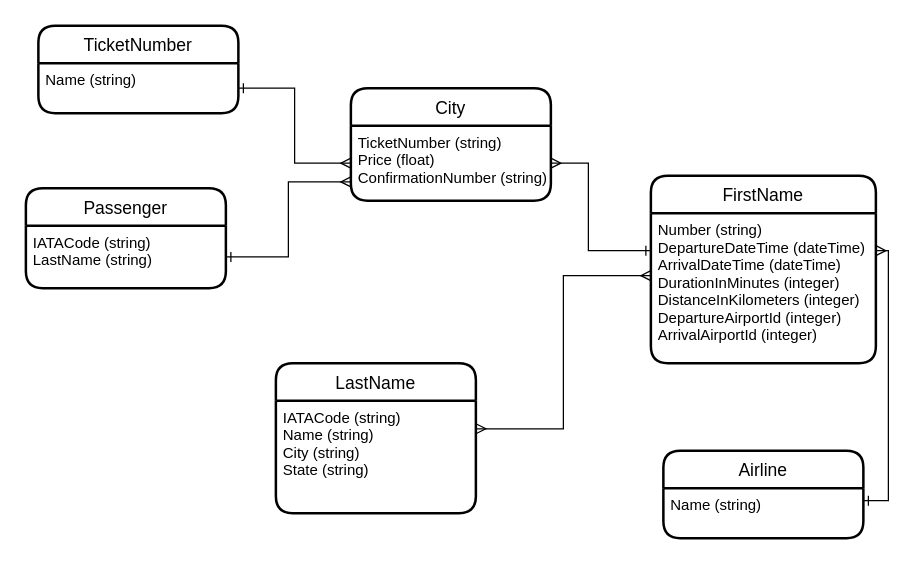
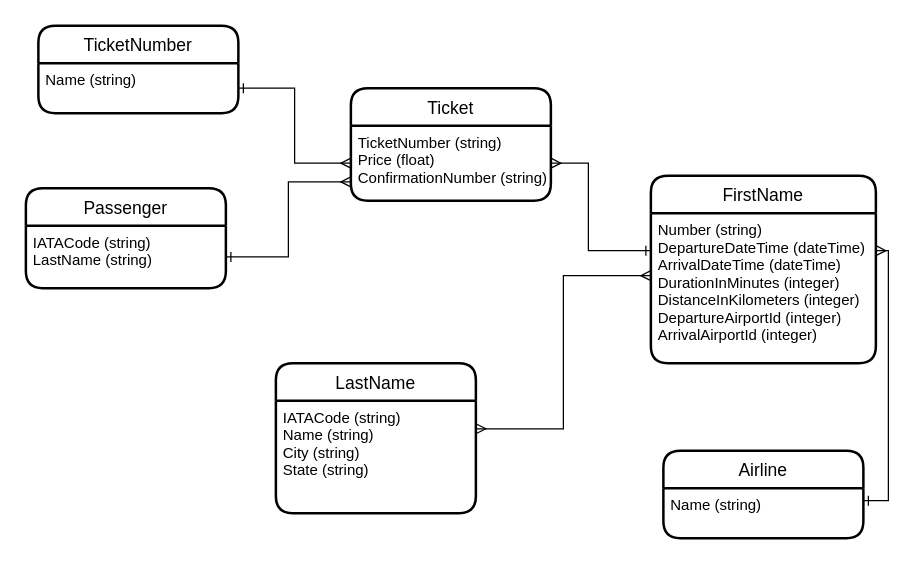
node "City": label "City" -> "Ticket"
